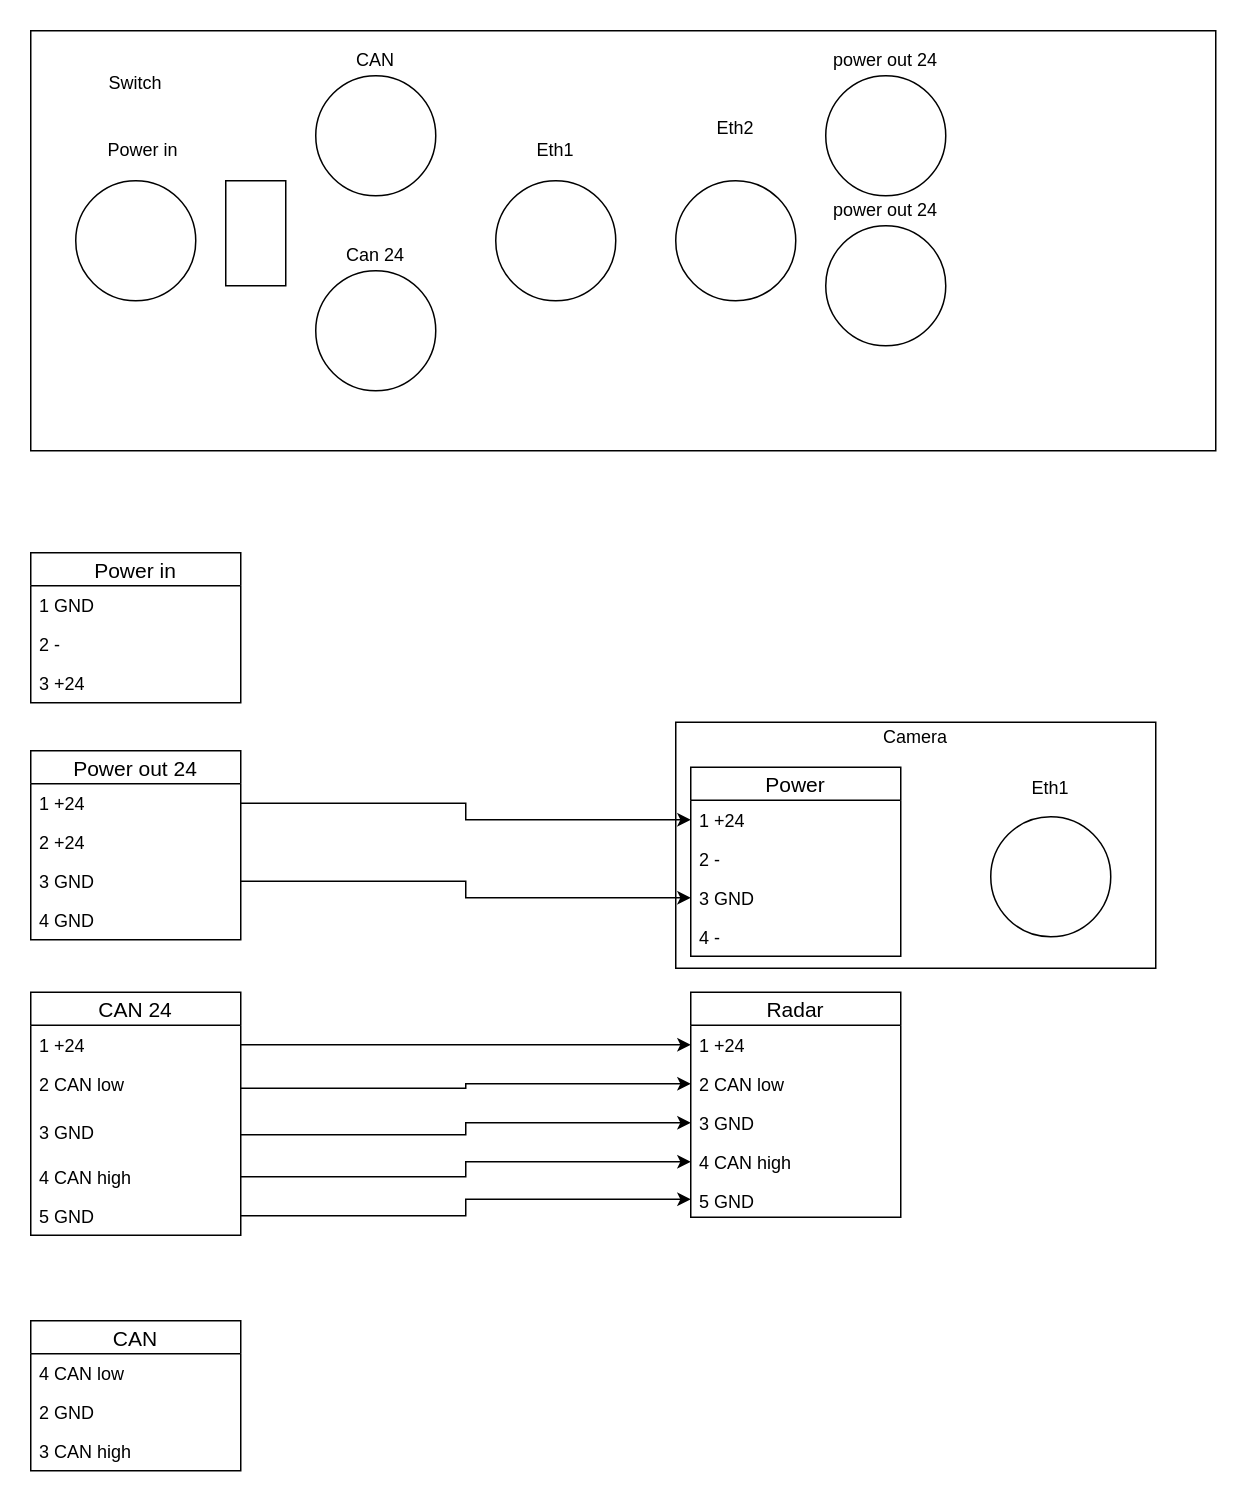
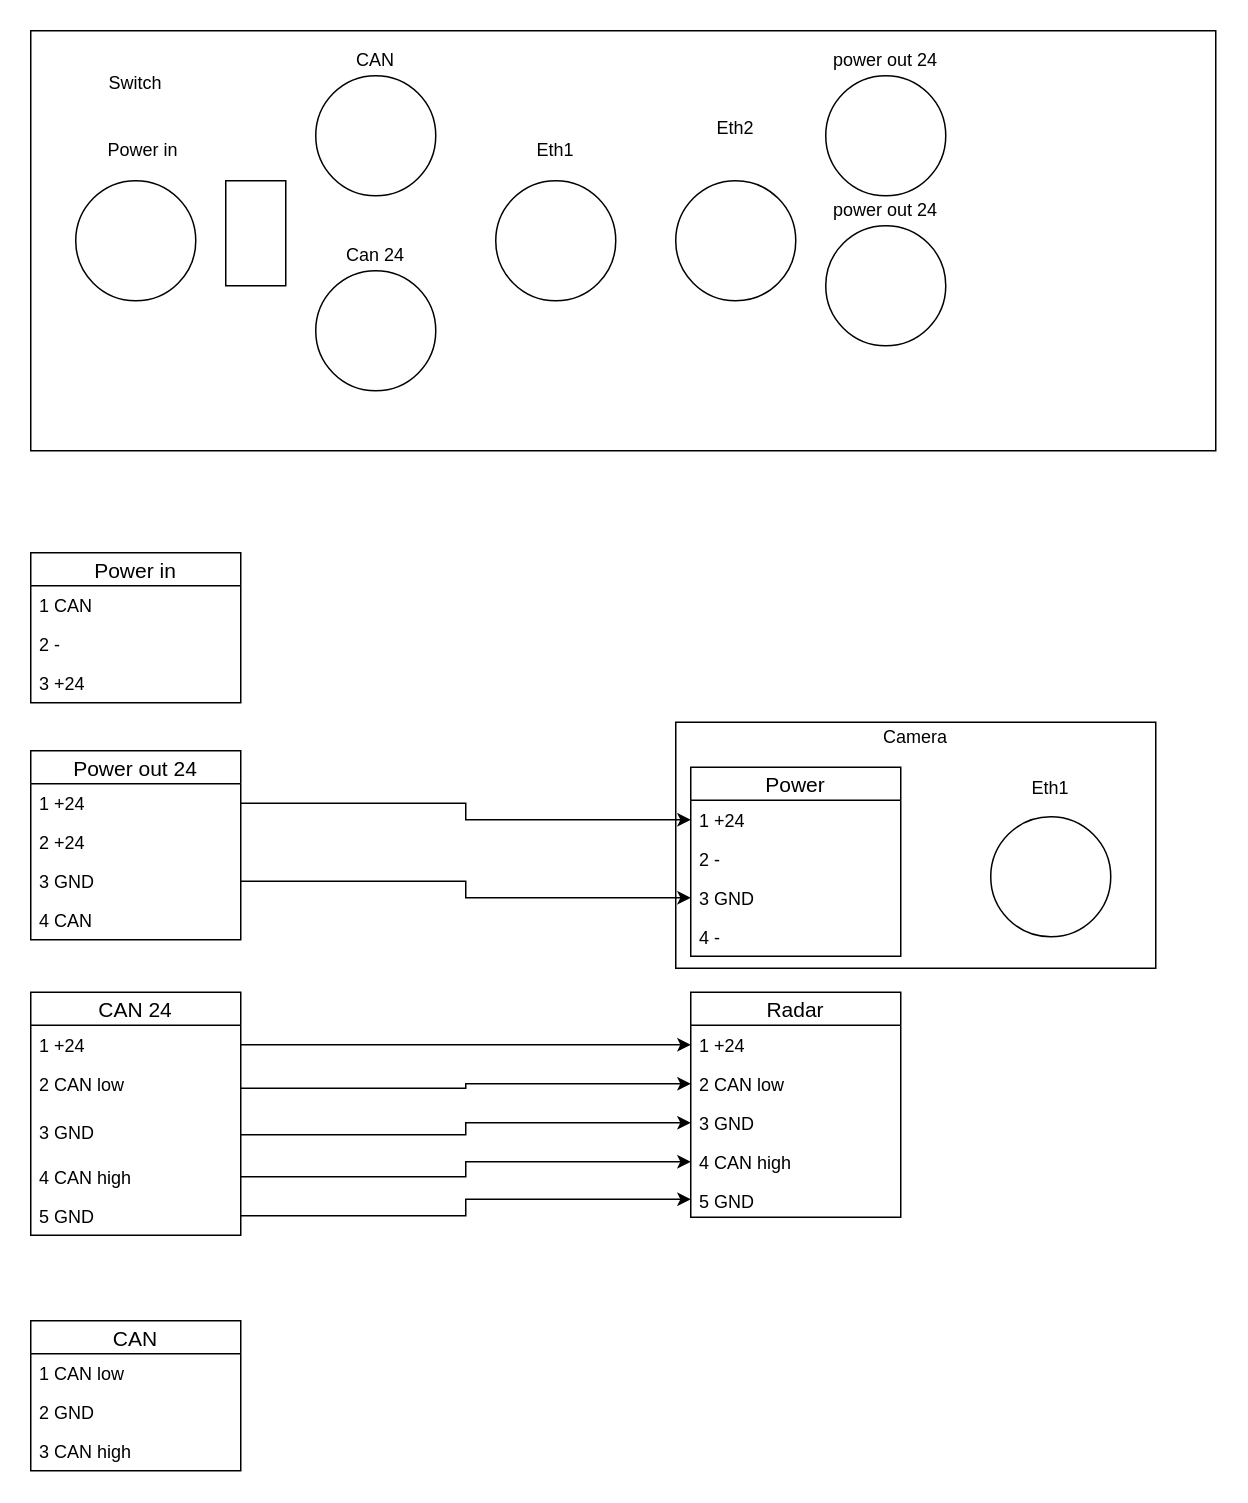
node "1 GND": label "1 GND" -> "1 CAN"
node "4 GND": label "4 GND" -> "4 CAN"
node "4 CAN low": label "4 CAN low" -> "1 CAN low"
